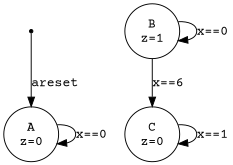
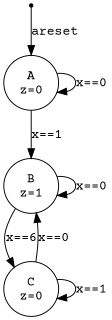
edge "A z=0" -> "B z=1": added, label "x==1"
edge "C z=0" -> "B z=1": added, label "x==0"
